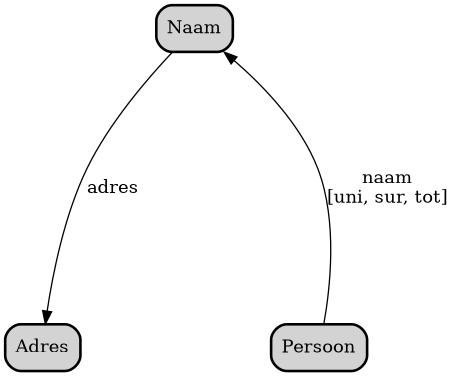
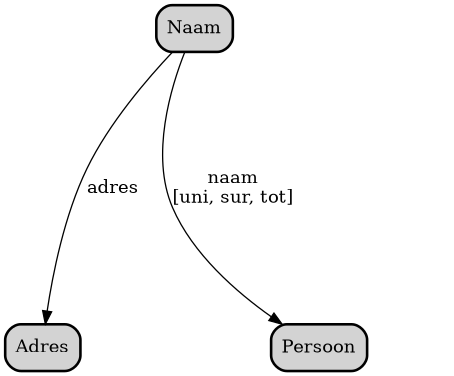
edge "Persoon" -> "Naam": reversed
